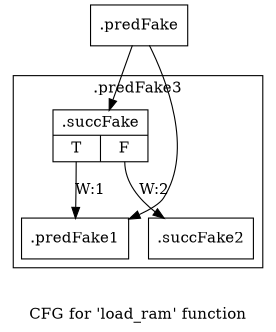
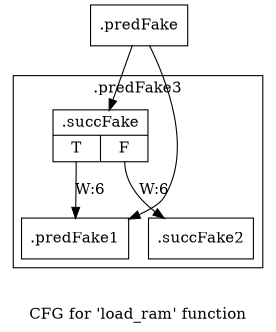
edge ".succFake" -> ".predFake1": label "W:1" -> "W:6"
edge ".succFake" -> ".succFake2": label "W:2" -> "W:6"
